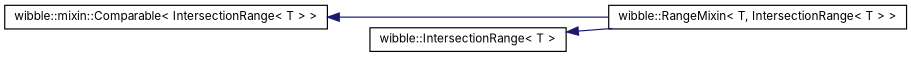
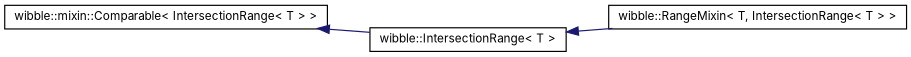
edge "wibble::RangeMixin< T, IntersectionRange< T > >" -> "wibble::mixin::Comparable< IntersectionRange< T > >": now "wibble::IntersectionRange< T >" -> "wibble::mixin::Comparable< IntersectionRange< T > >"
